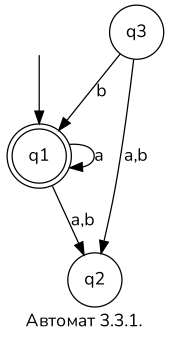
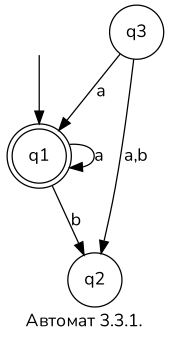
edge "q3" -> "q1": label "b" -> "a"
edge "q1" -> "q2": label "a,b" -> "b"
